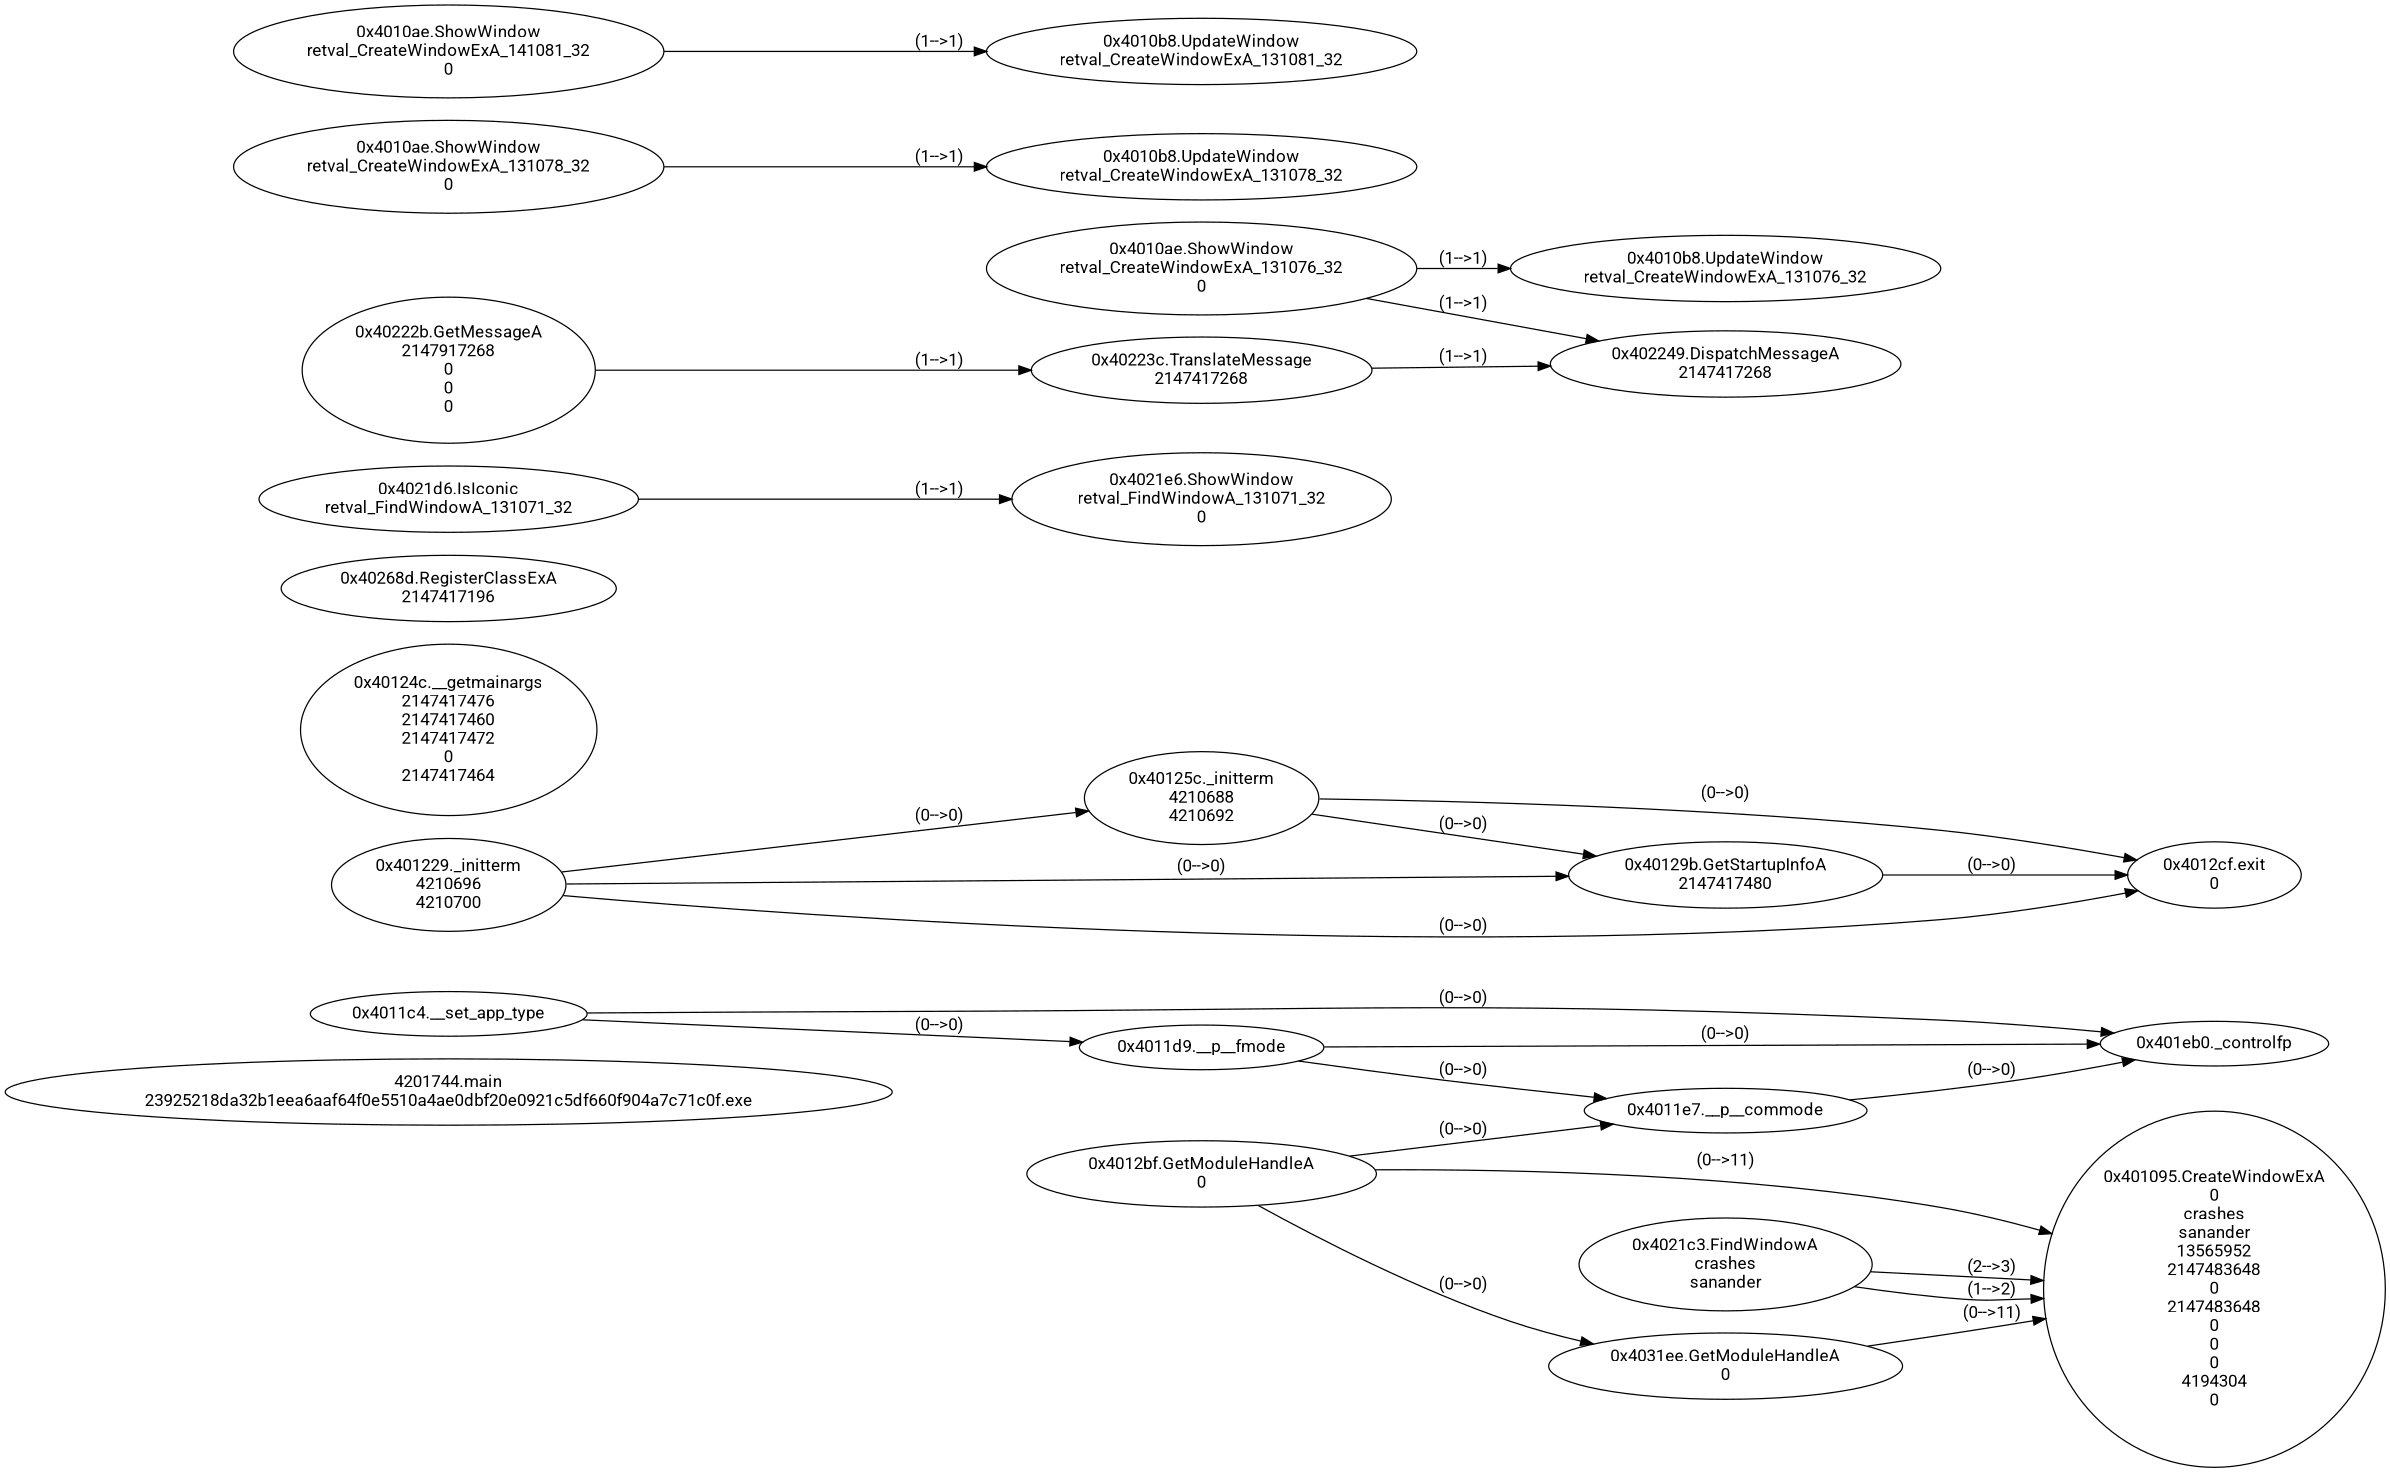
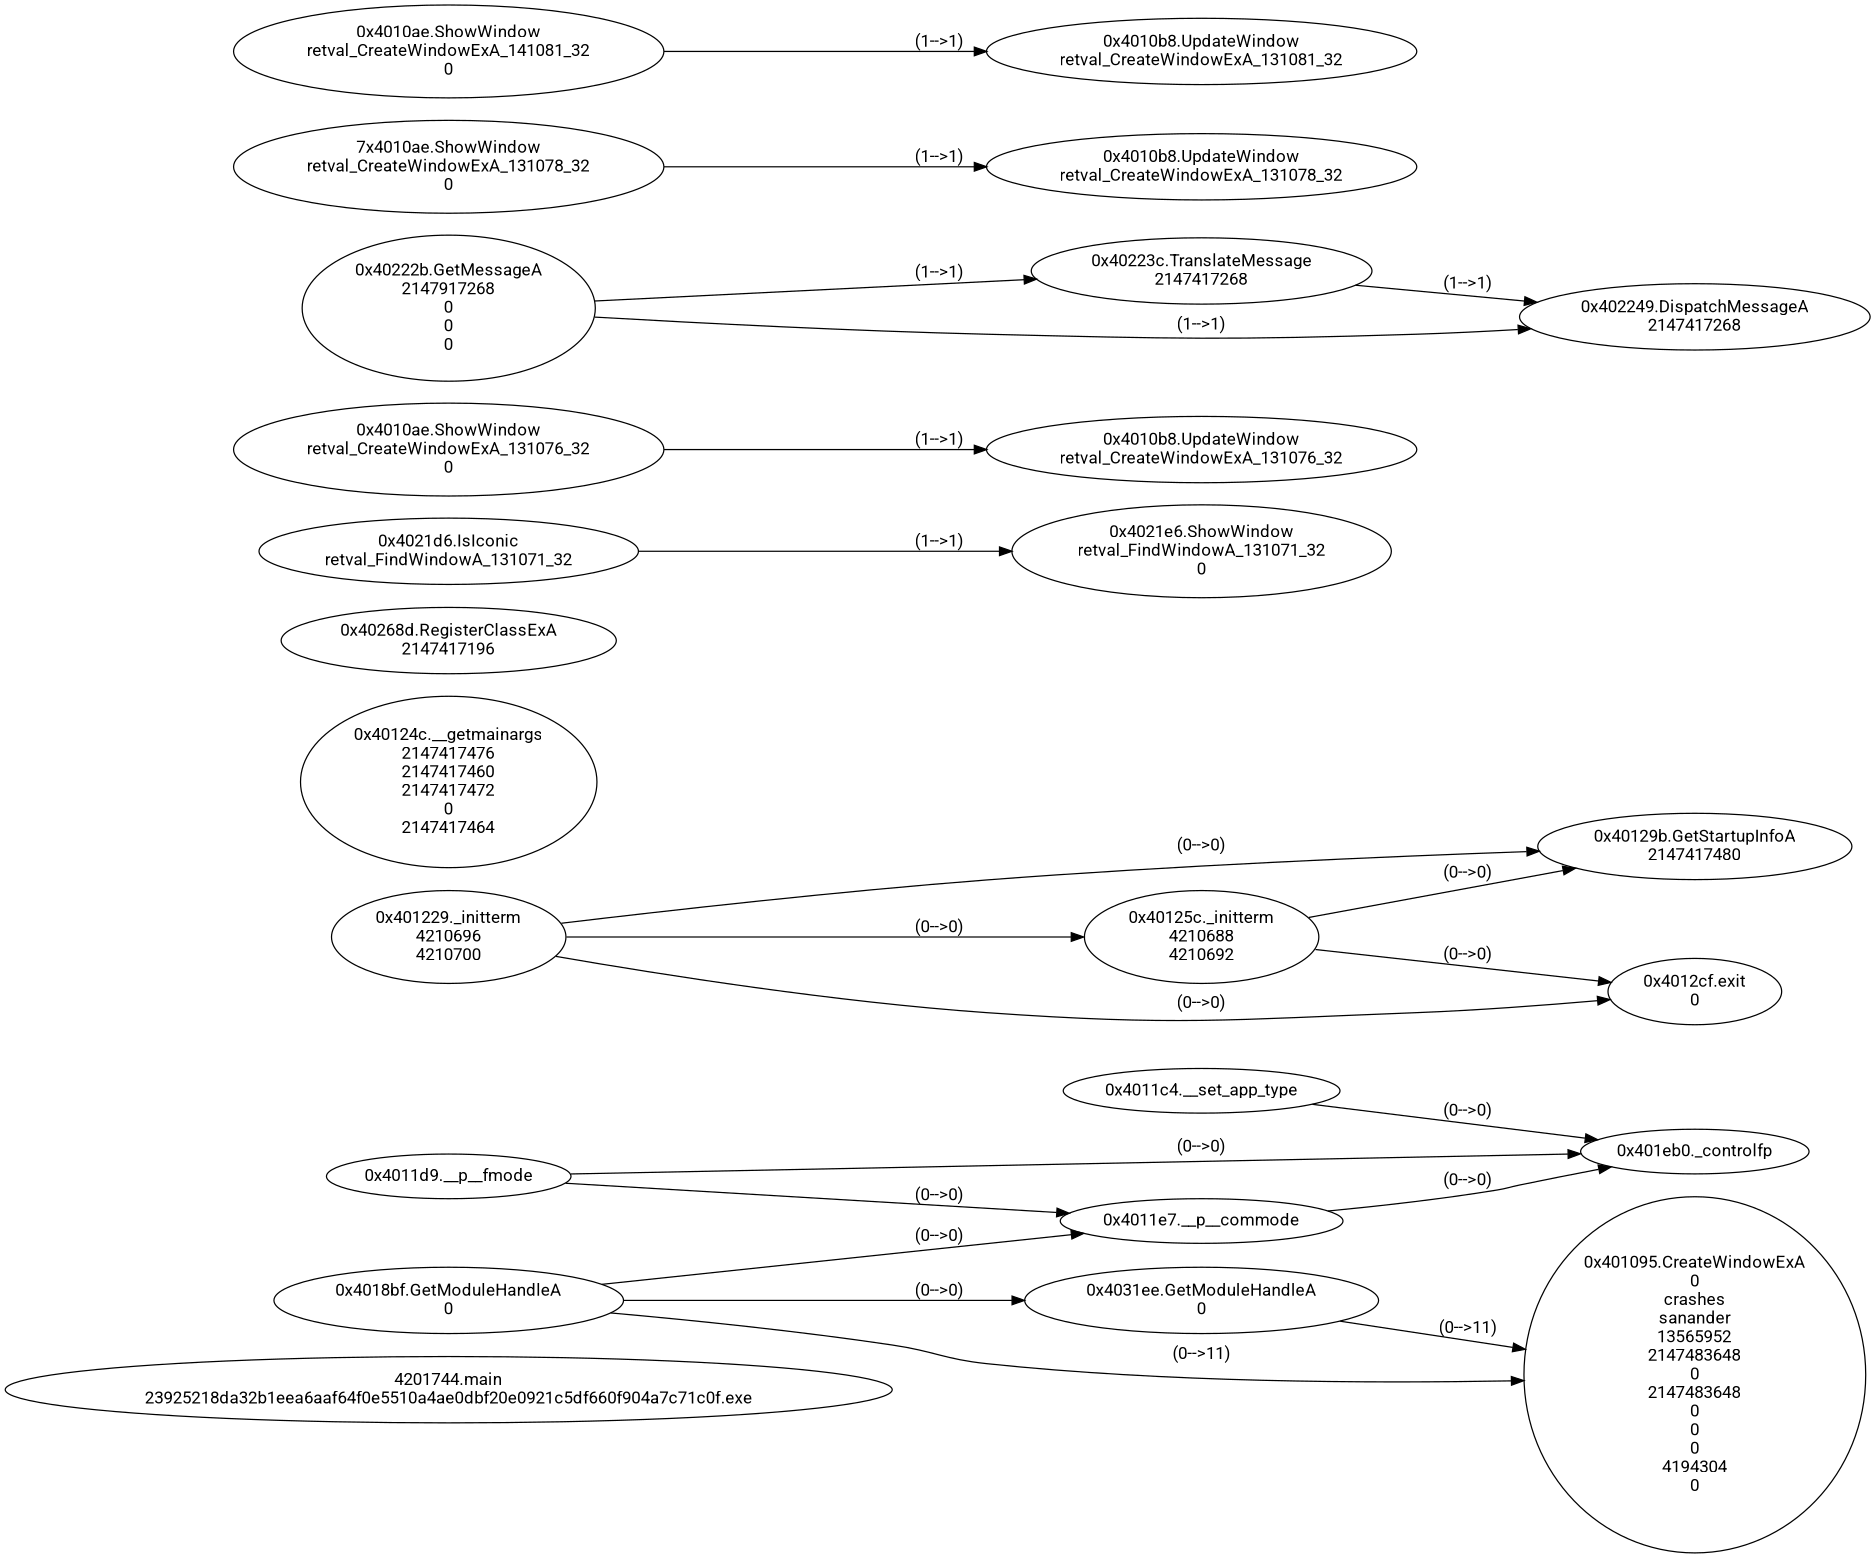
node "0x4010ae.ShowWindow retval_CreateWindowExA_131078_32 0": label "0x4010ae.ShowWindow retval_CreateWindowExA_131078_32 0" -> "7x4010ae.ShowWindow retval_CreateWindowExA_131078_32 0"
edge "0x4010ae.ShowWindow retval_CreateWindowExA_131076_32 0" -> "0x402249.DispatchMessageA 2147417268": now "0x40222b.GetMessageA 2147917268 0 0 0" -> "0x402249.DispatchMessageA 2147417268"
edge "0x40129b.GetStartupInfoA 2147417480" -> "0x4012cf.exit 0": removed, label "(0-->0)"
edge "0x4011c4.__set_app_type" -> "0x4011d9.__p__fmode": removed, label "(0-->0)"
node "0x4012bf.GetModuleHandleA 0": label "0x4012bf.GetModuleHandleA 0" -> "0x4018bf.GetModuleHandleA 0"
node "0x4021c3.FindWindowA crashes sanander": removed
